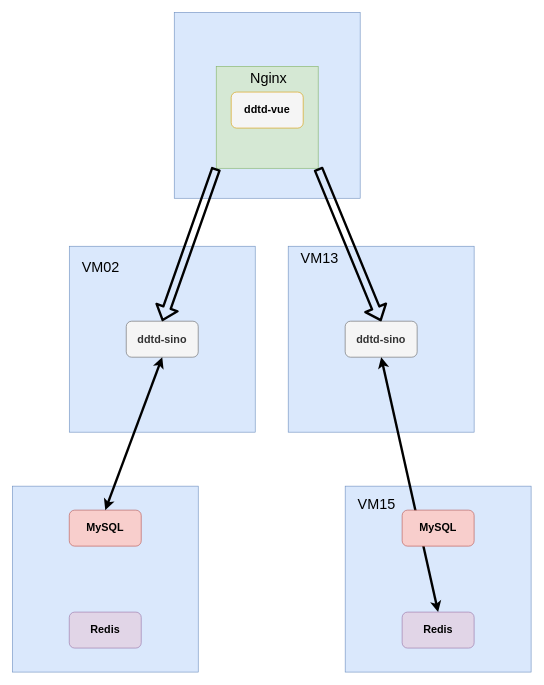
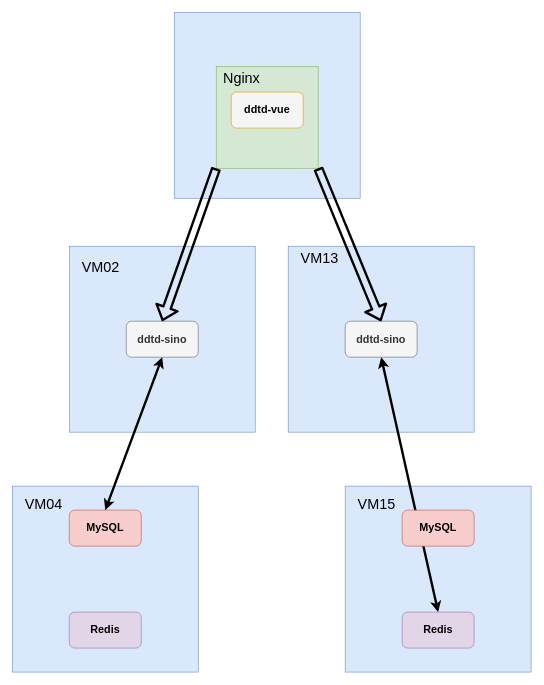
node "Nginx": moved (269, 78) -> (242, 78)
node "VM04": added
